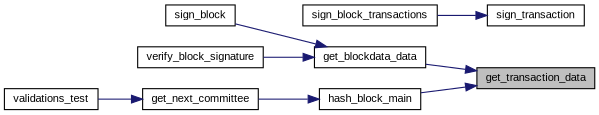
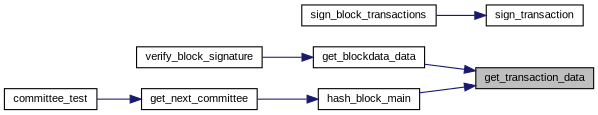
node "sign_block": removed
node "validations_test": label "validations_test" -> "committee_test"
